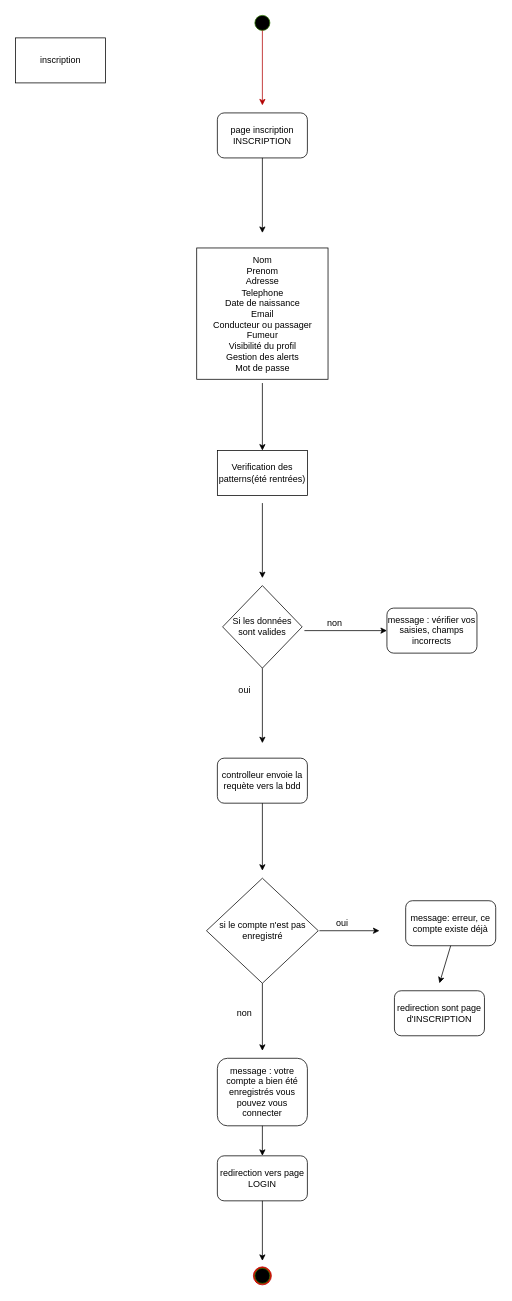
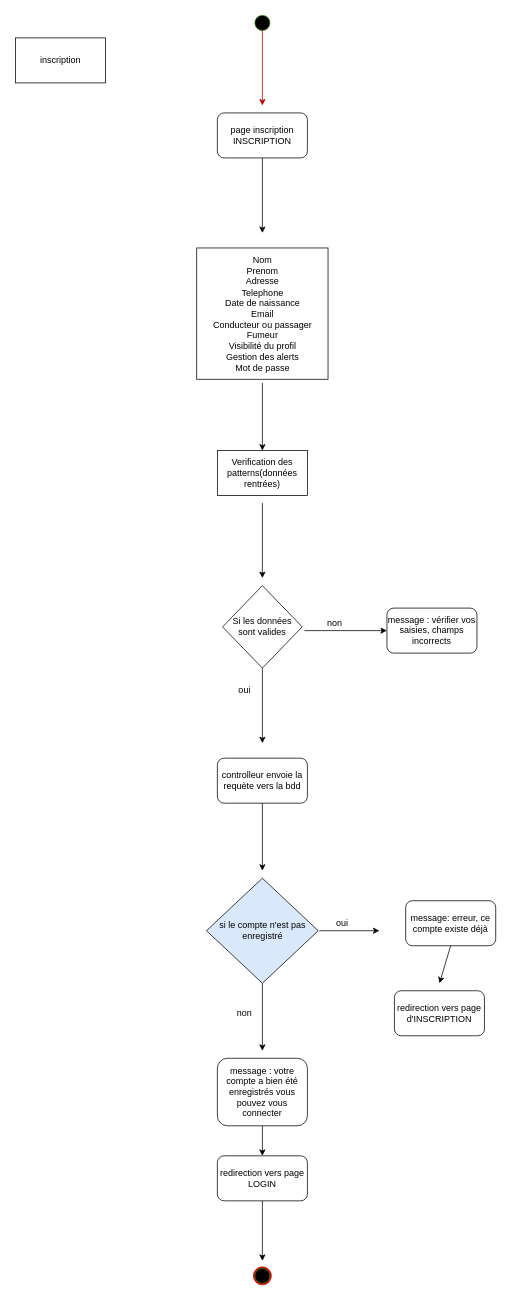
node "Verification des patterns(été rentrées)": label "Verification des patterns(été rentrées)" -> "Verification des patterns(données rentrées)"
node "si le compte n'est pas enregistré": fillcolor #ffffff -> #dae8fc
node "redirection sont page d'INSCRIPTION": label "redirection sont page d'INSCRIPTION" -> "redirection vers page d'INSCRIPTION"
